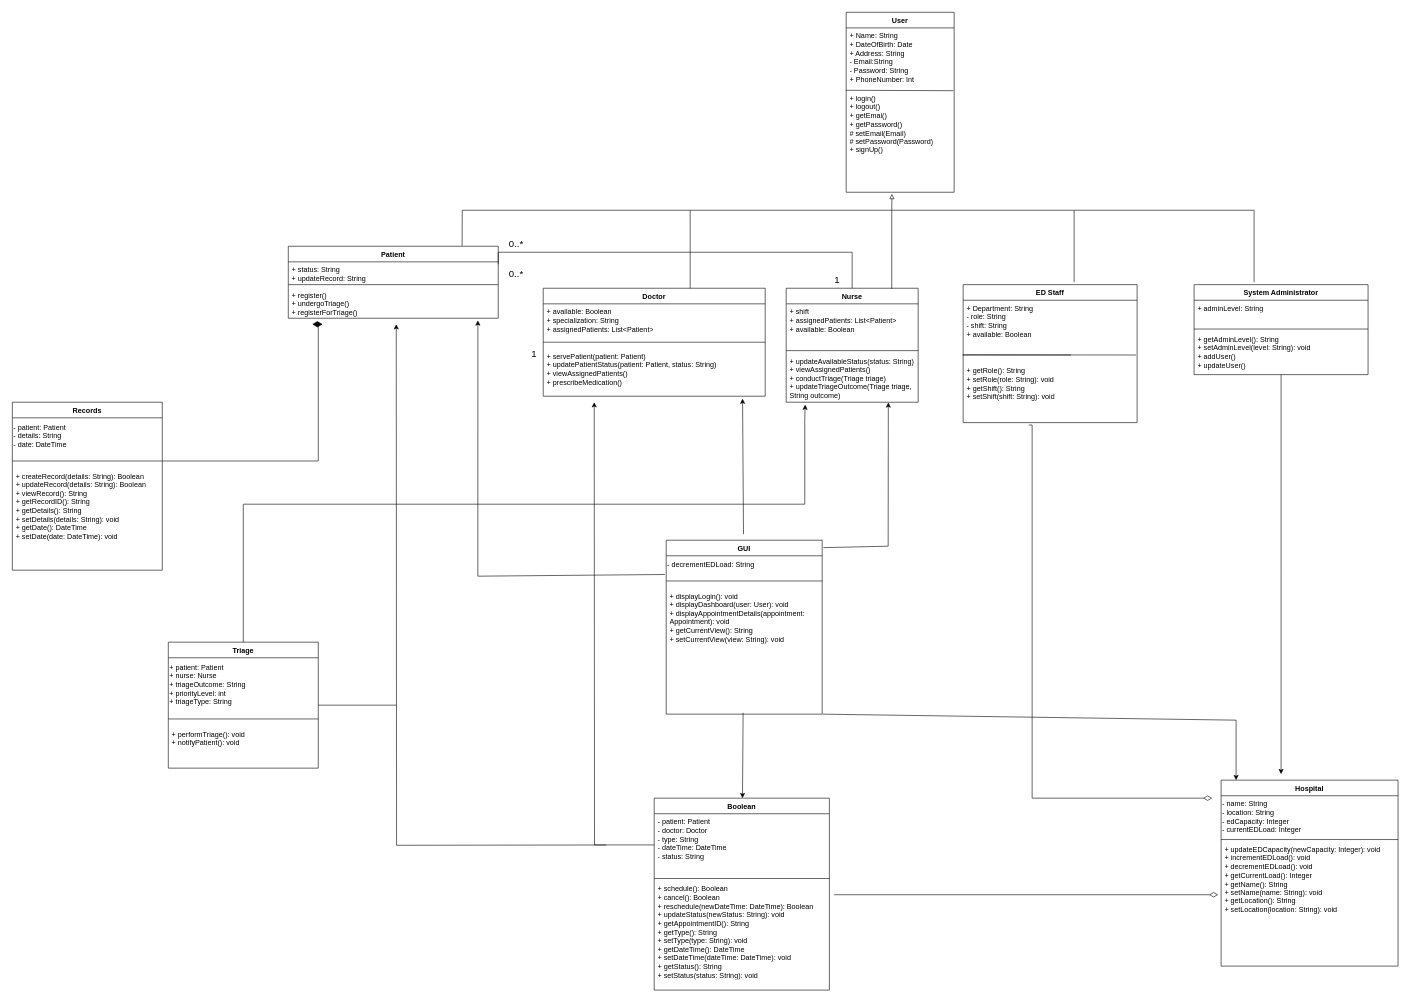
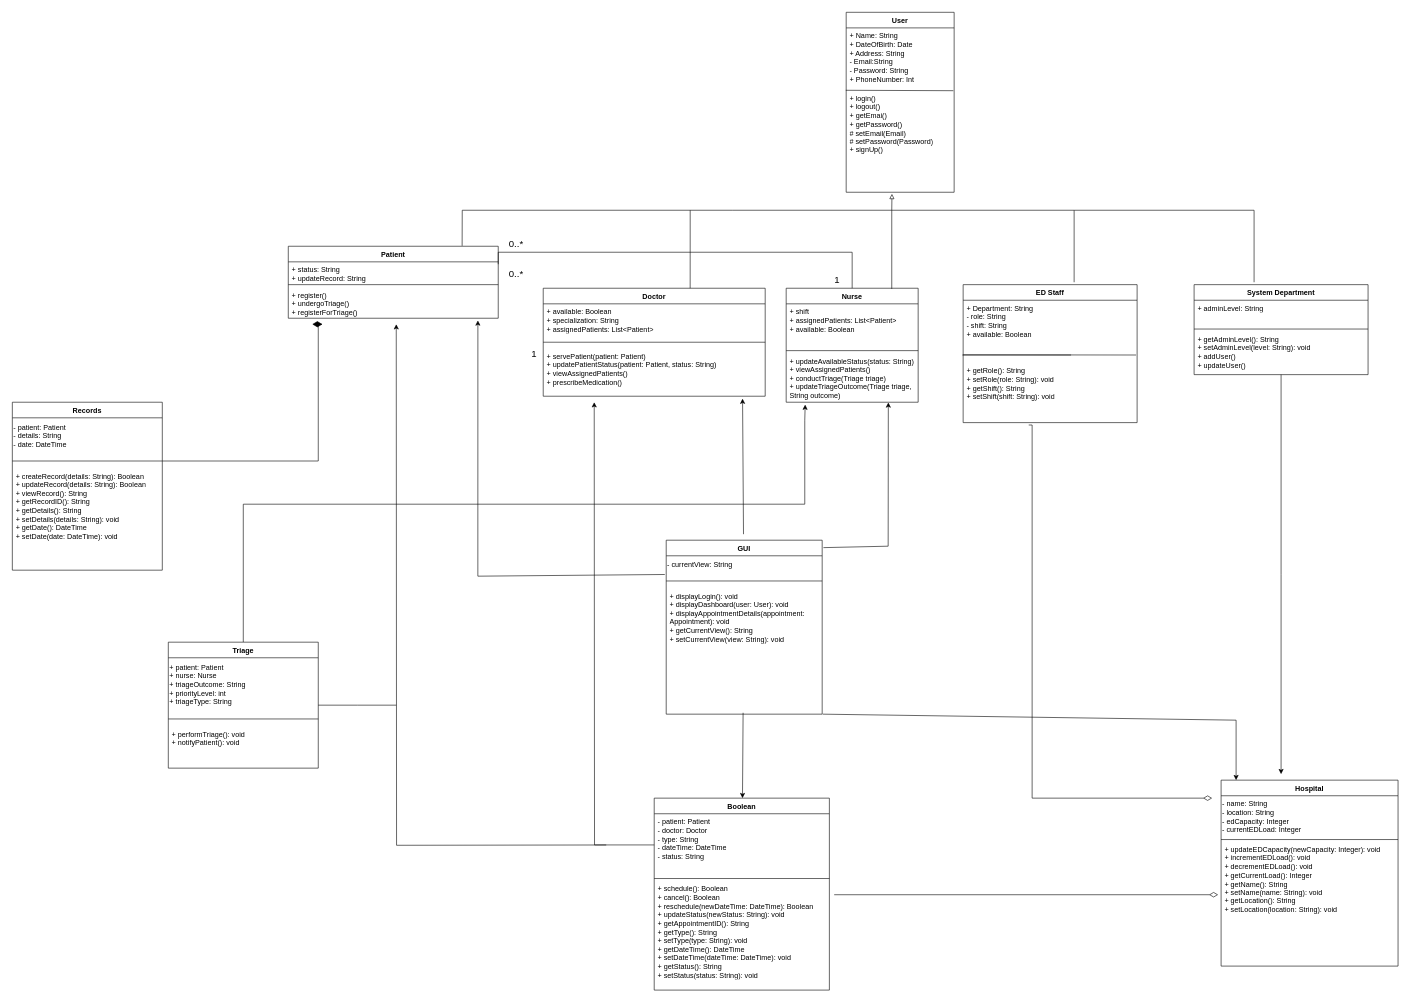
node "System Administrator": label "System Administrator" -> "System Department"
node "- decrementEDLoad: String": label "- decrementEDLoad: String" -> "- currentView: String"
